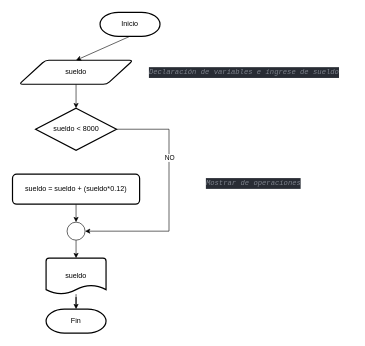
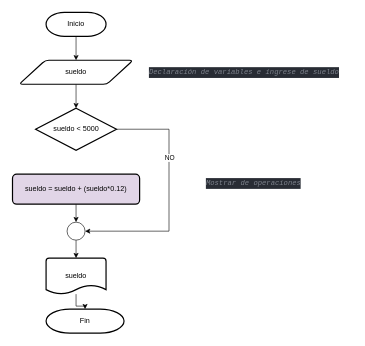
node "Inicio": moved (130, 24) -> (76, 24)
node "sueldo < 8000": label "sueldo < 8000" -> "sueldo < 5000"
node "sueldo = sueldo + (sueldo*0.12)": fillcolor #ffffff -> #e1d5e7
node "Fin": size 60x24 -> 78x24
